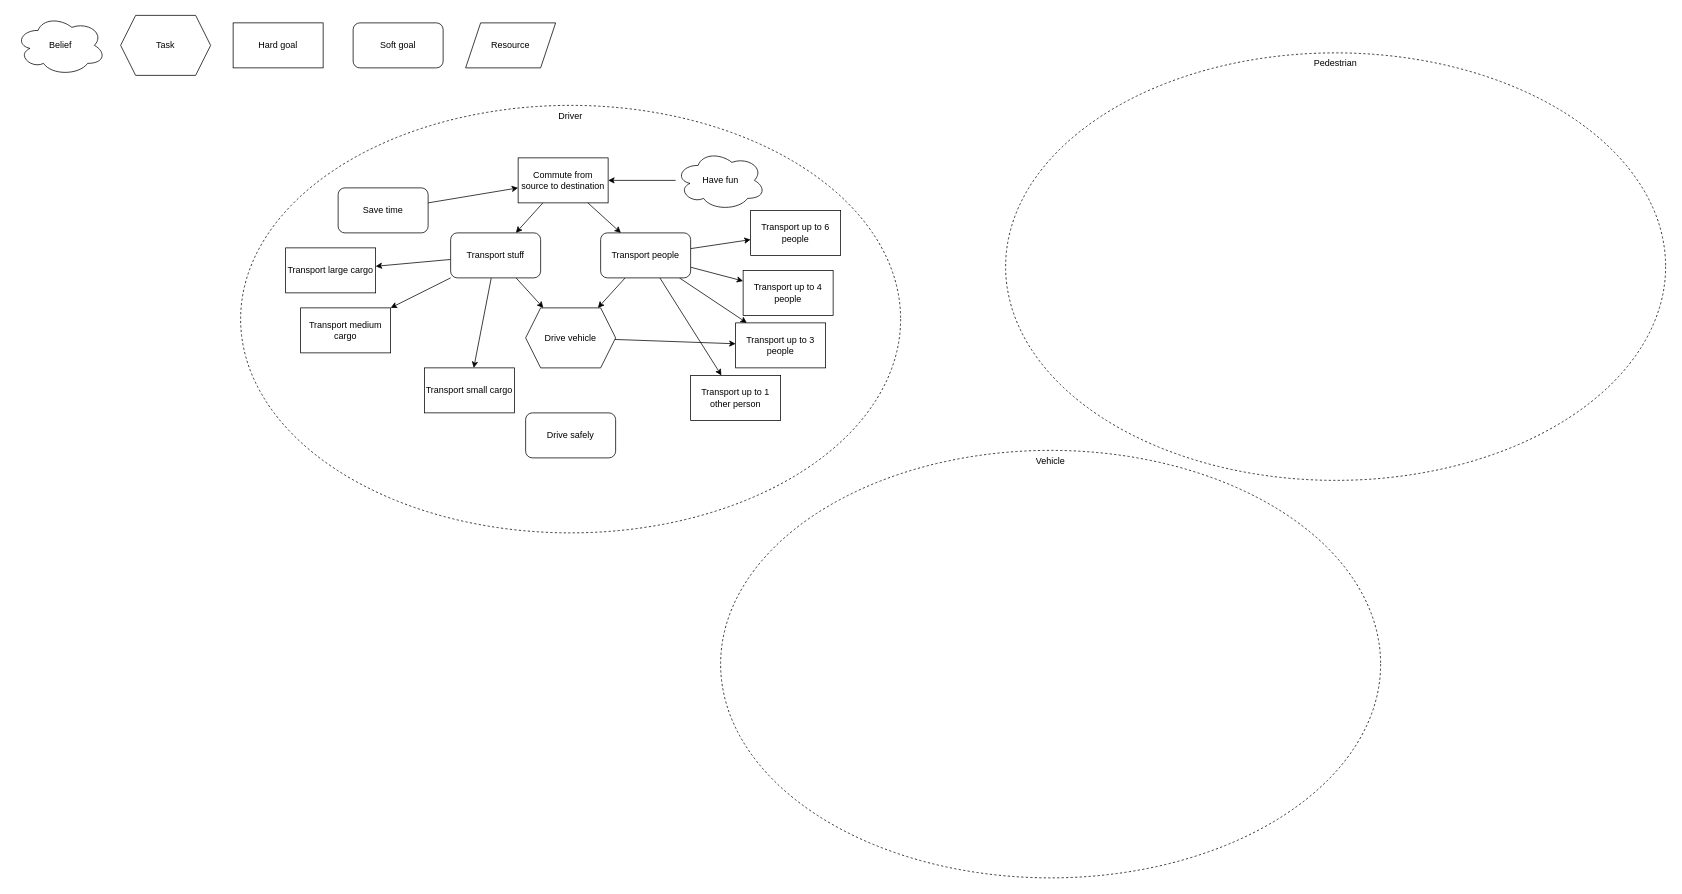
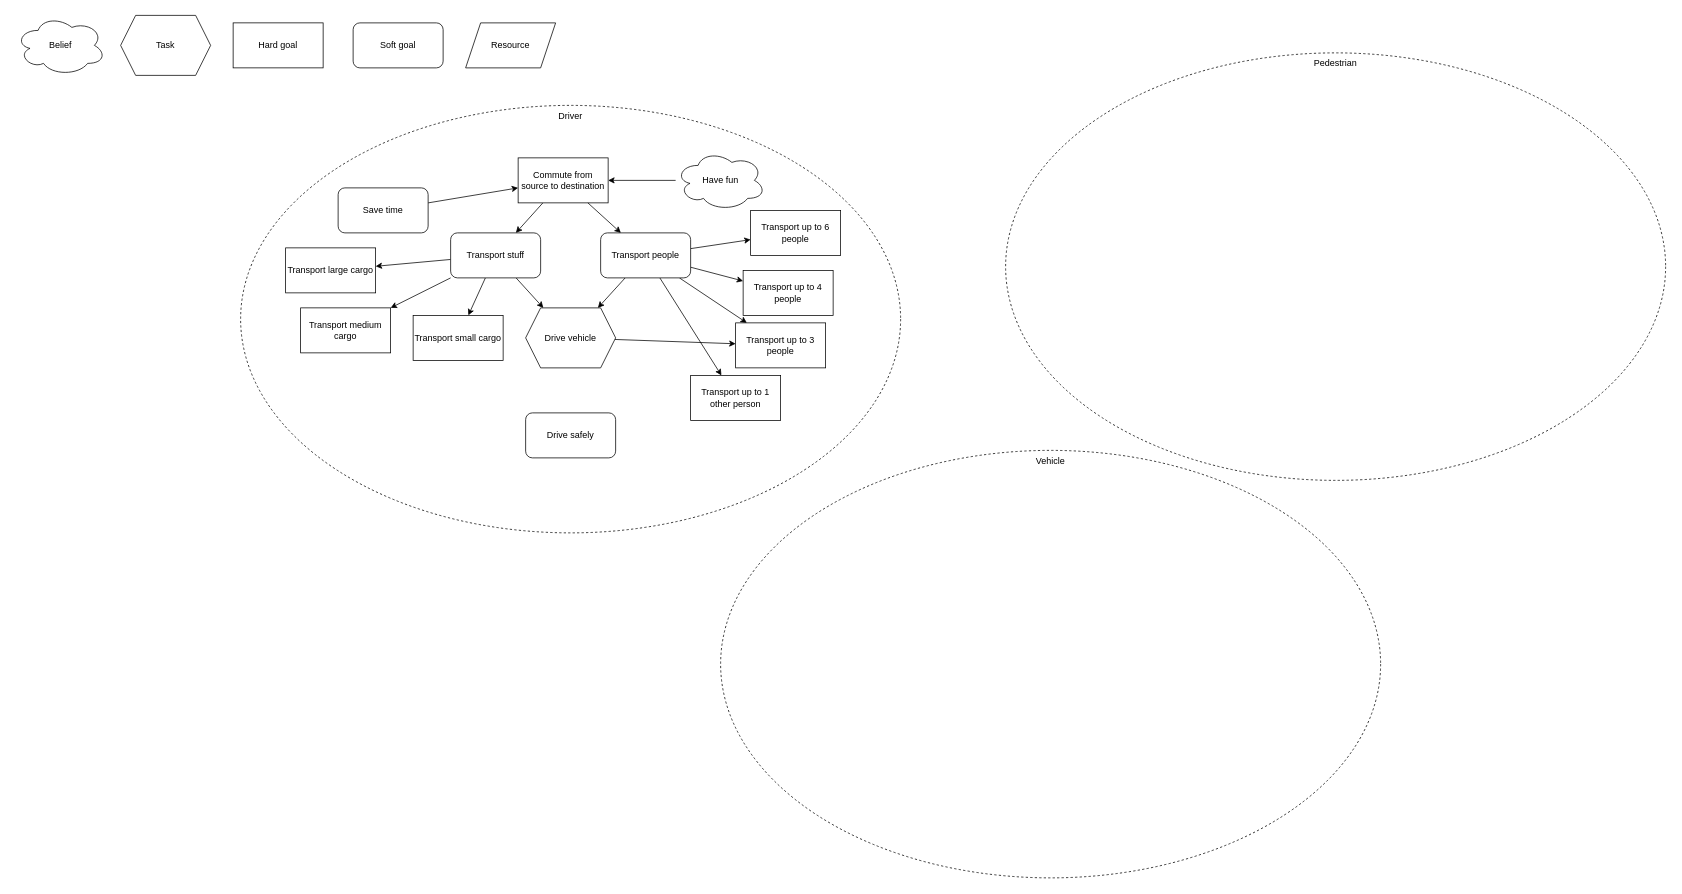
node "Transport small cargo": moved (469, 390) -> (458, 338)
